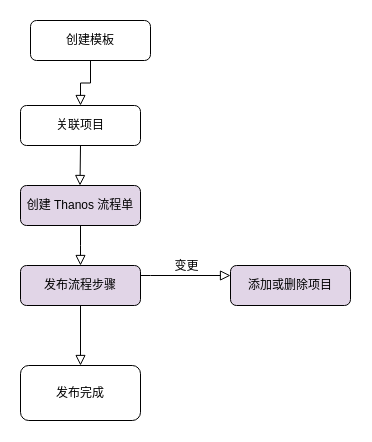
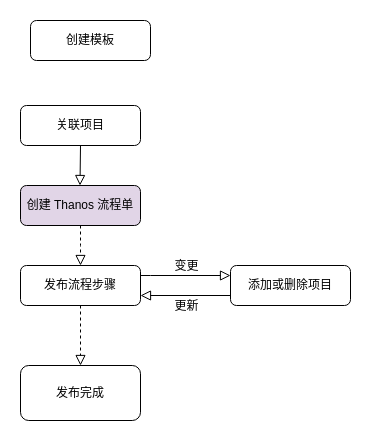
edge "创建模板" -> "关联项目": removed
edge "创建 Thanos 流程单" -> "发布流程步骤": style solid -> dashed
node "发布流程步骤": fillcolor #e1d5e7 -> #ffffff
node "添加或删除项目": fillcolor #e1d5e7 -> #ffffff
edge "添加或删除项目" -> "发布流程步骤": added, label "更新"
edge "发布流程步骤" -> "发布完成": style solid -> dashed
